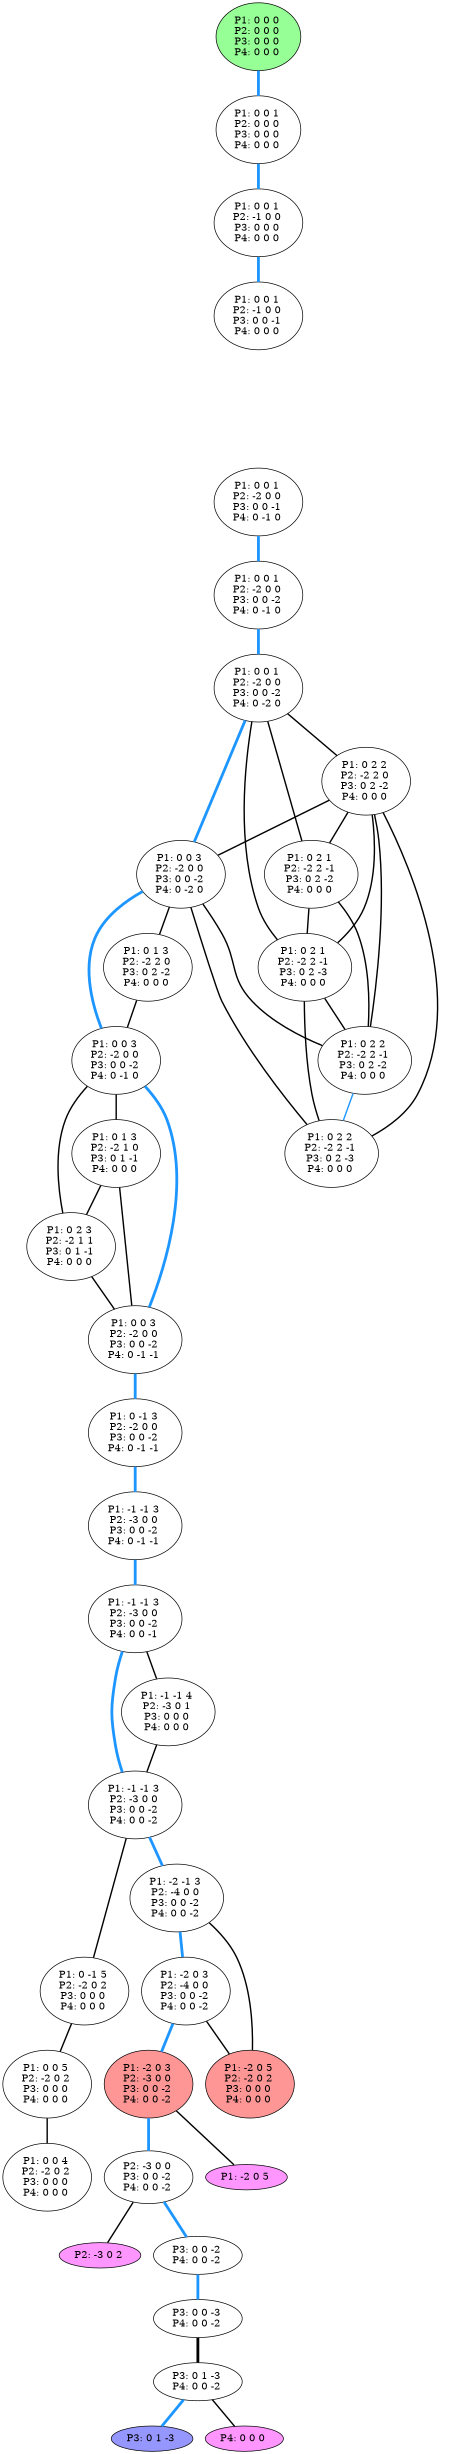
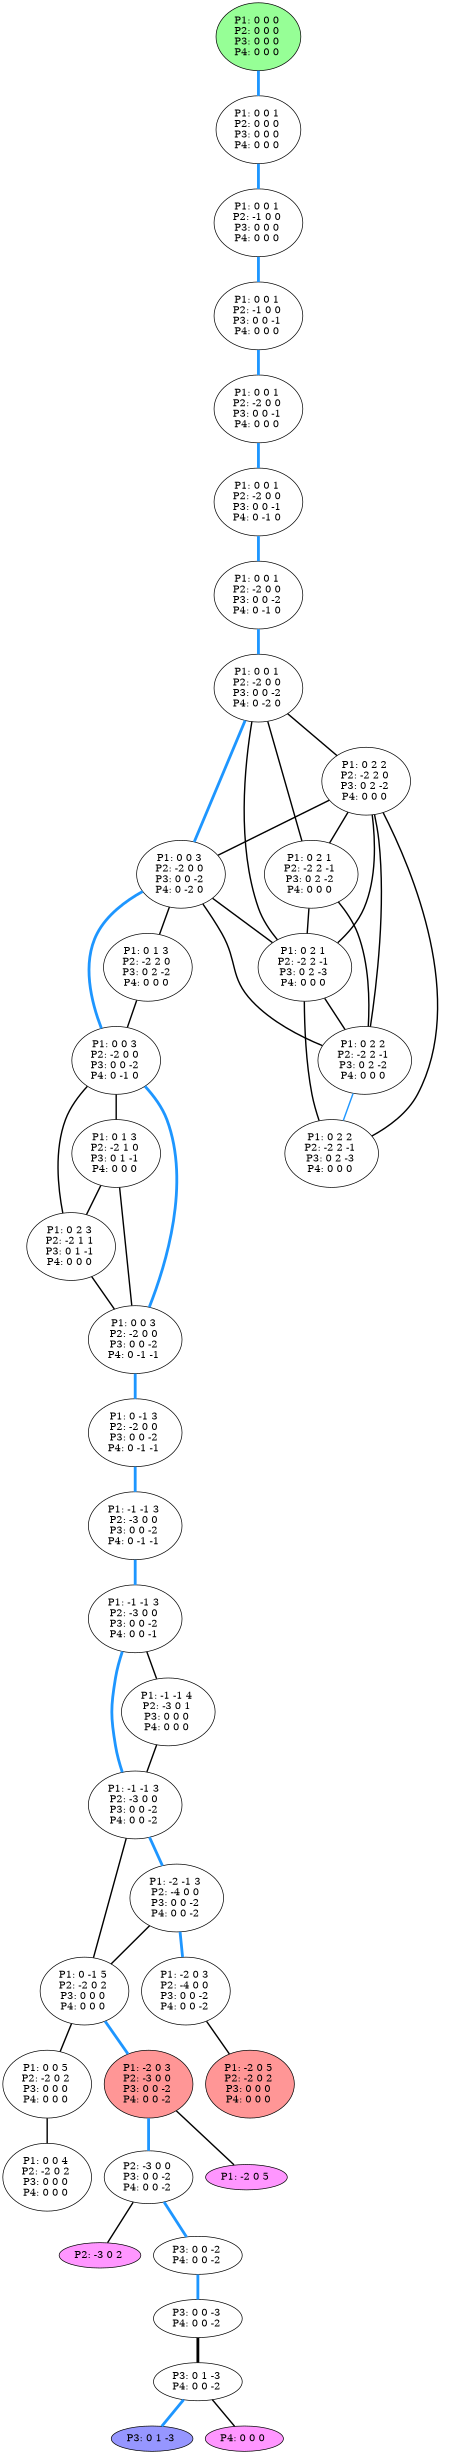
node "P1: 0 0 1 P2: -2 0 0 P3: 0 0 -1 P4: 0 0 0": added
edge "P1: 0 0 3 P2: -2 0 0 P3: 0 0 -2 P4: 0 -2 0" -- "P1: 0 2 2 P2: -2 2 -1 P3: 0 2 -3 P4: 0 0 0": now "P1: 0 0 3 P2: -2 0 0 P3: 0 0 -2 P4: 0 -2 0" -- "P1: 0 2 1 P2: -2 2 -1 P3: 0 2 -3 P4: 0 0 0"
edge "P1: -2 -1 3 P2: -4 0 0 P3: 0 0 -2 P4: 0 0 -2" -- "P1: -2 0 5 P2: -2 0 2 P3: 0 0 0 P4: 0 0 0": now "P1: -2 -1 3 P2: -4 0 0 P3: 0 0 -2 P4: 0 0 -2" -- "P1: 0 -1 5 P2: -2 0 2 P3: 0 0 0 P4: 0 0 0"
edge "P1: -2 0 3 P2: -4 0 0 P3: 0 0 -2 P4: 0 0 -2" -- "P1: -2 0 3 P2: -3 0 0 P3: 0 0 -2 P4: 0 0 -2": now "P1: 0 -1 5 P2: -2 0 2 P3: 0 0 0 P4: 0 0 0" -- "P1: -2 0 3 P2: -3 0 0 P3: 0 0 -2 P4: 0 0 -2"
